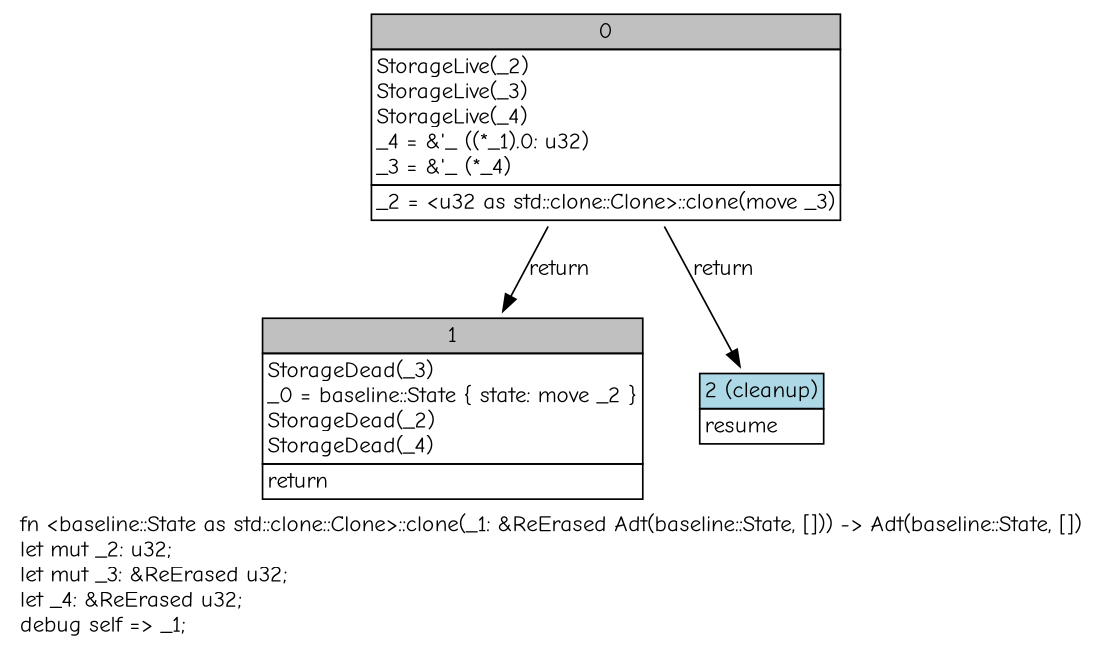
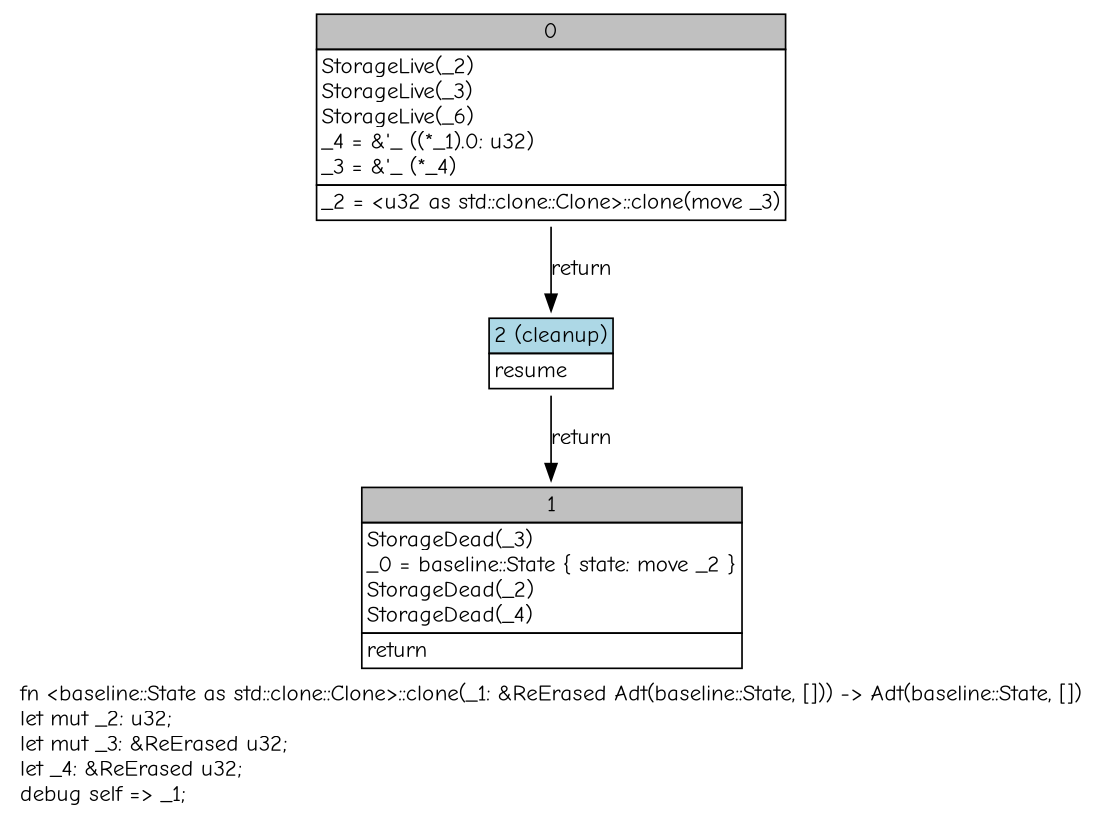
node "0": text "StorageLive(_4)" -> "StorageLive(_6)"
edge "0" -> "1": now "2 (cleanup)" -> "1"
